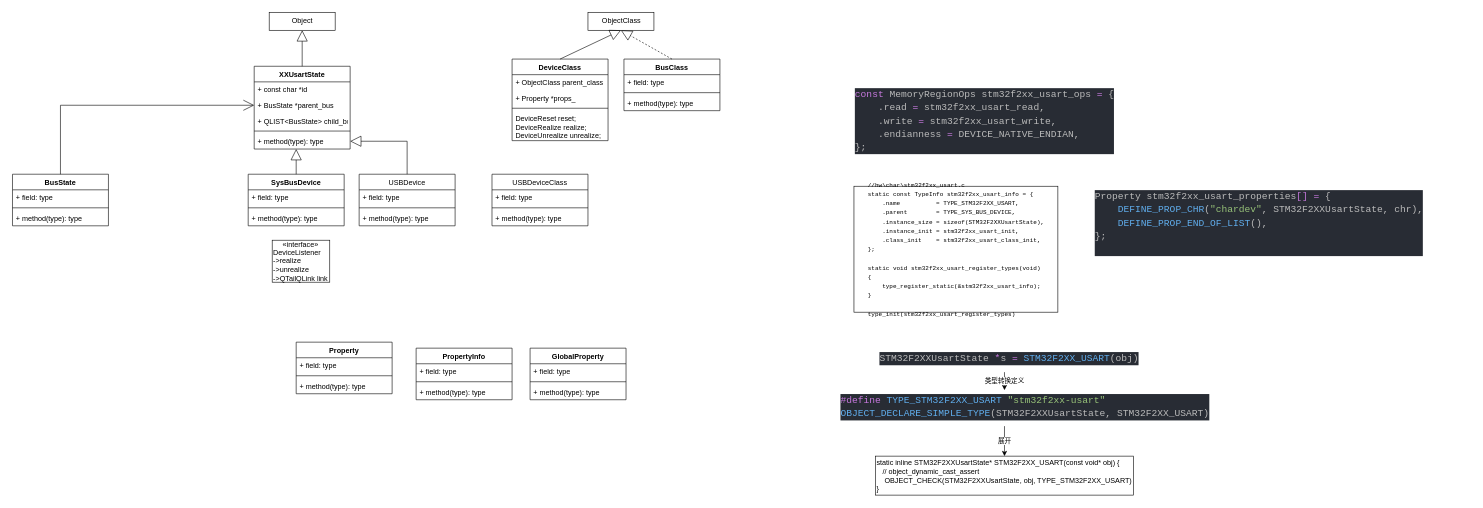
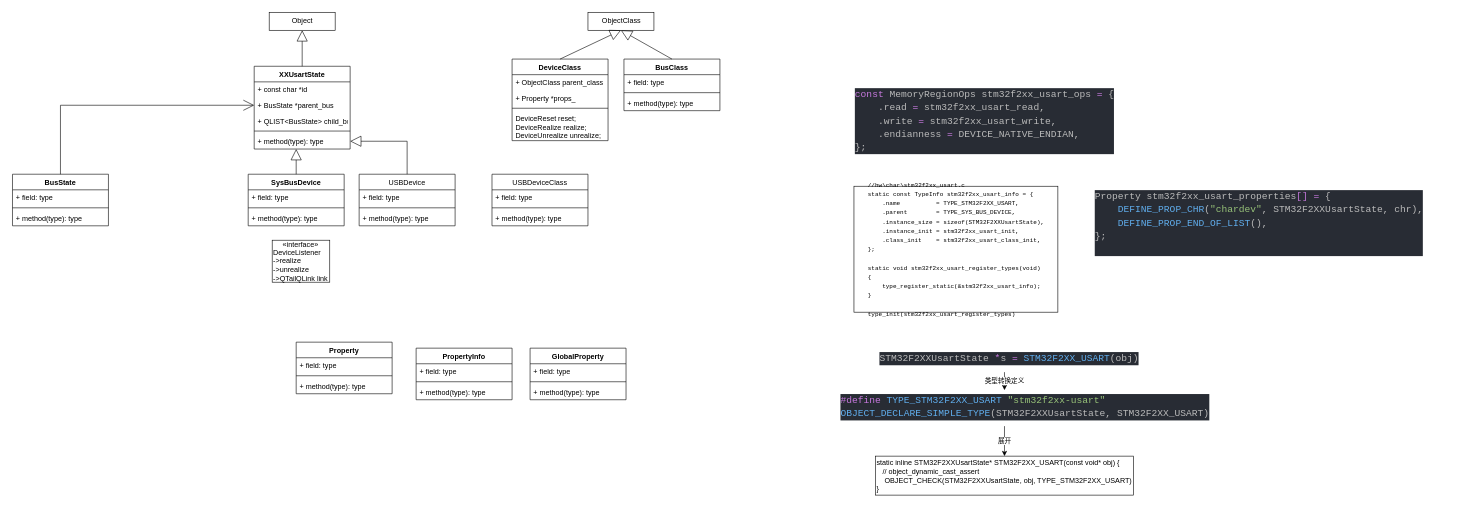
edge "BusClass" -> "ObjectClass": style dashed -> solid
